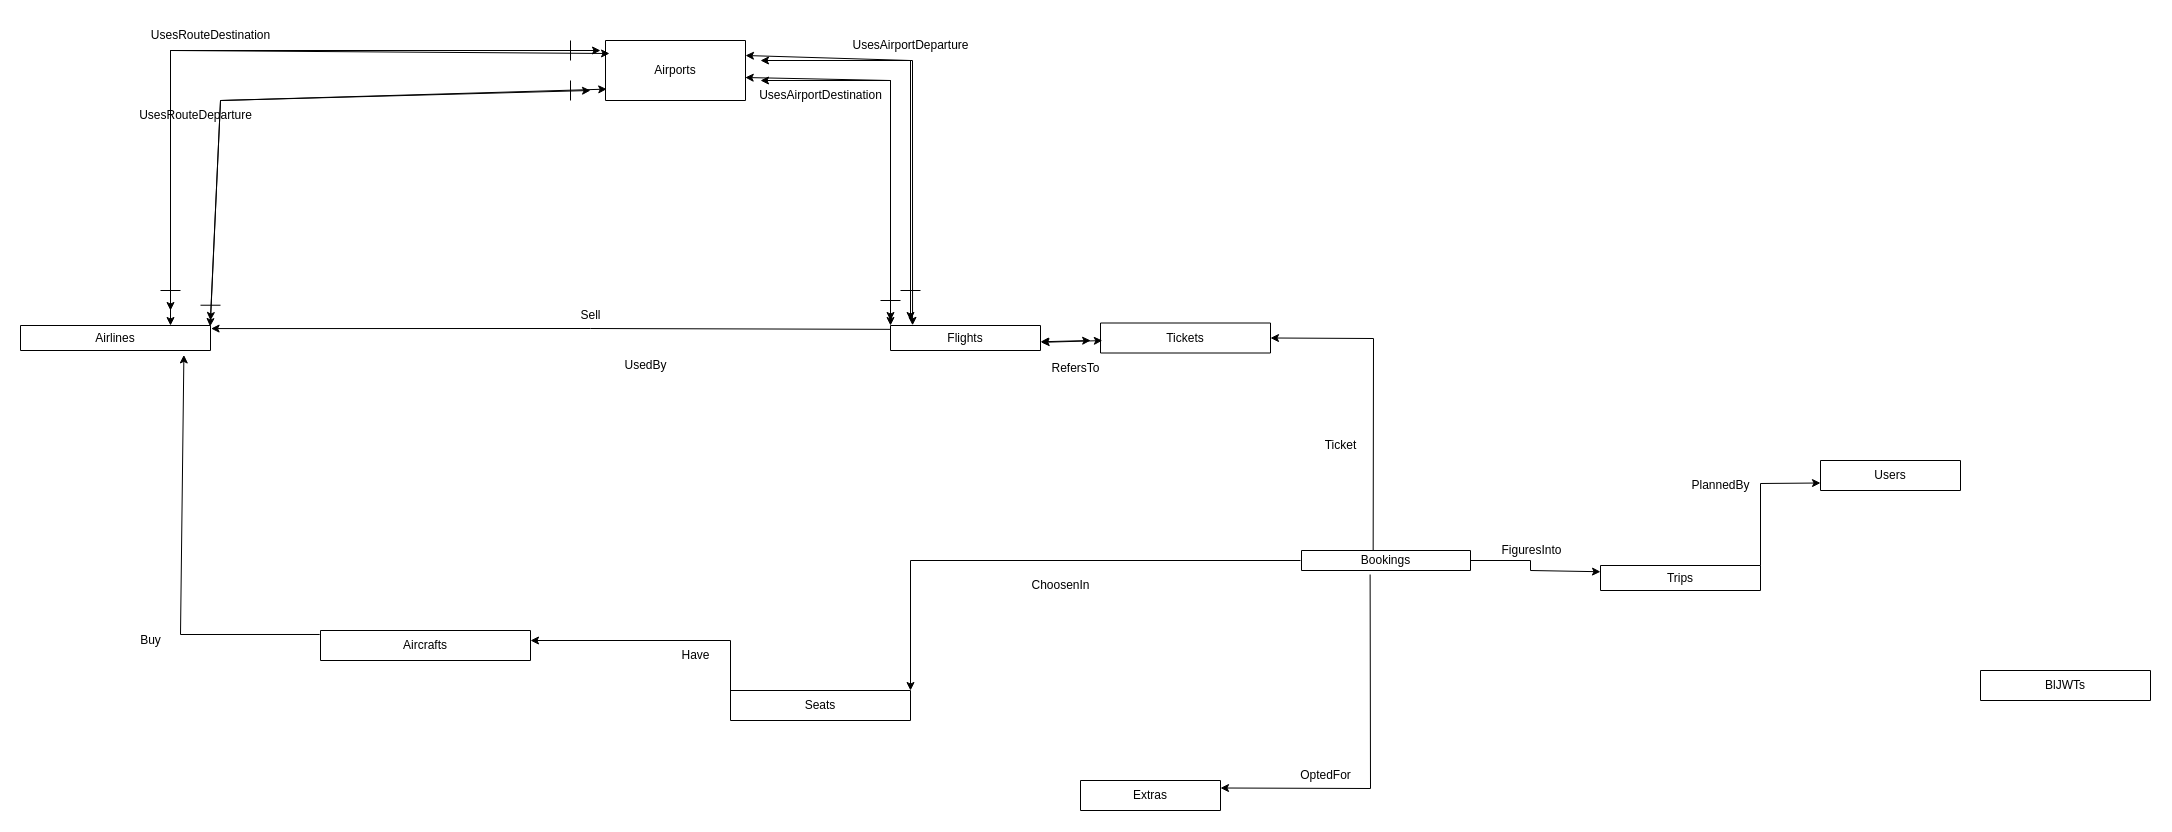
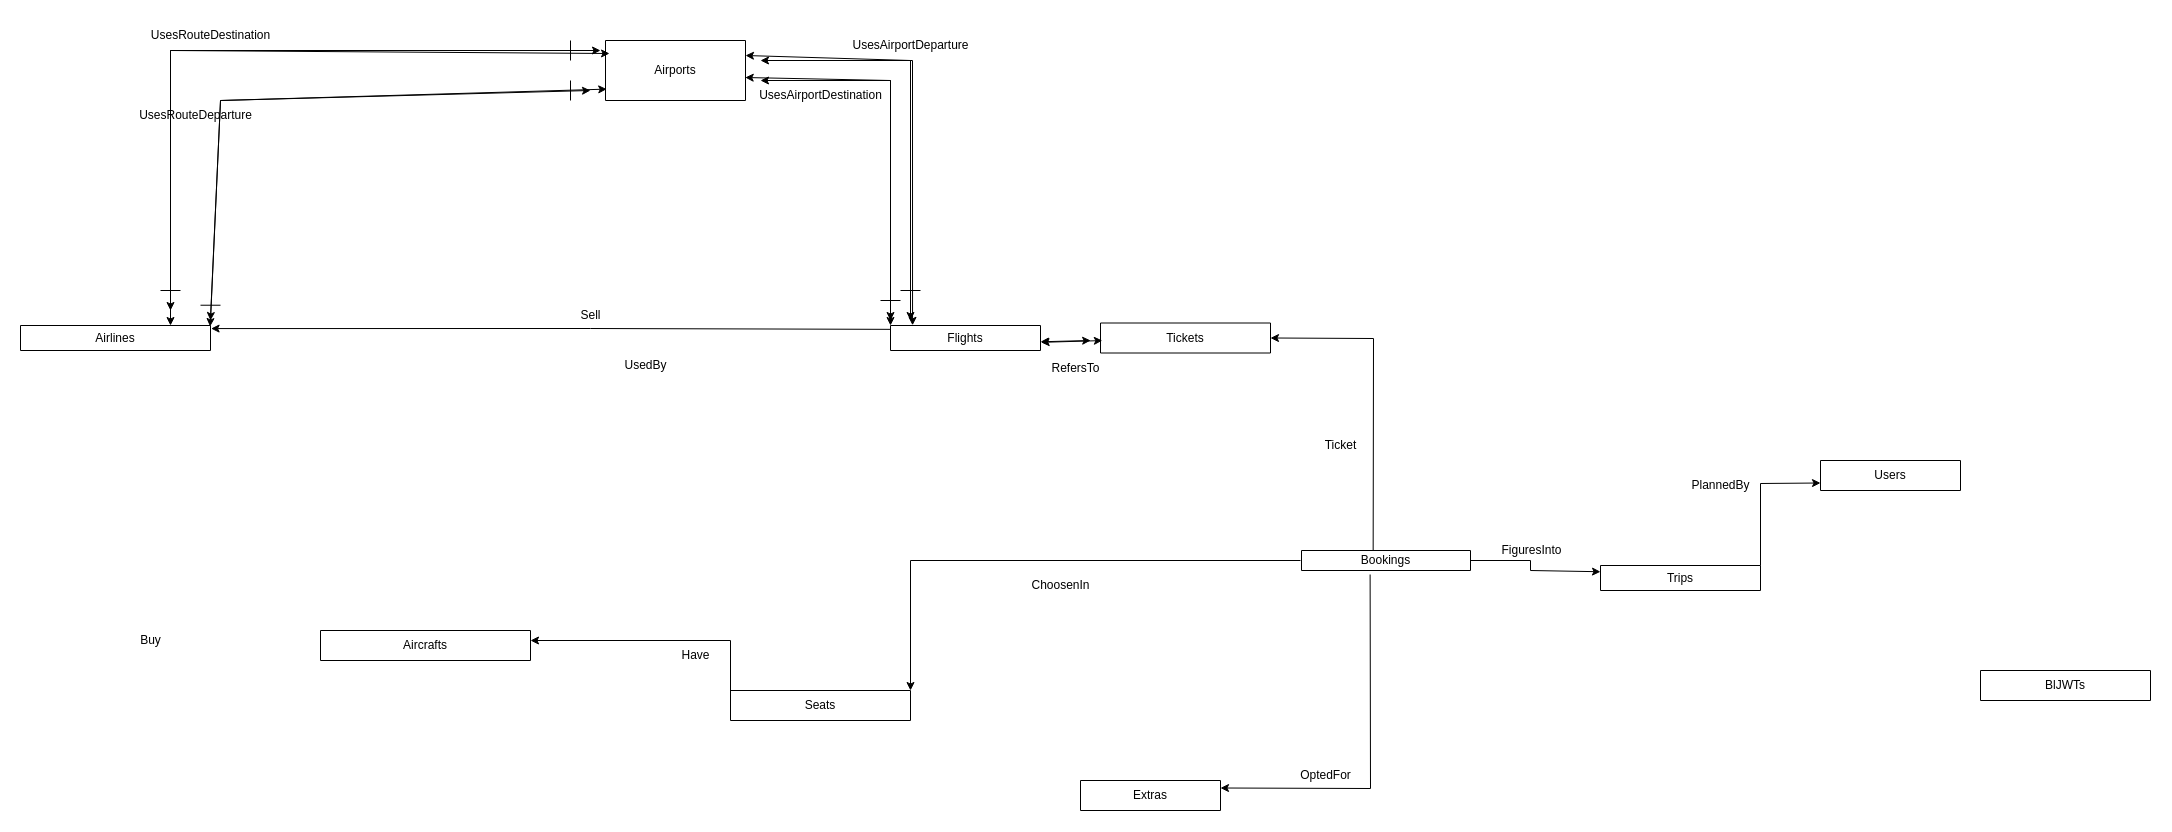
edge "Aircrafts" -> "Airlines": removed
